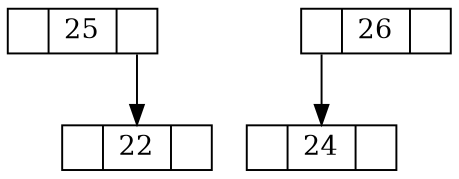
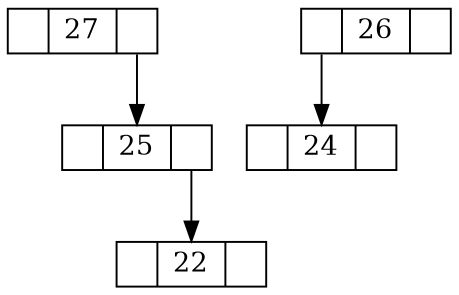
node "27": added
